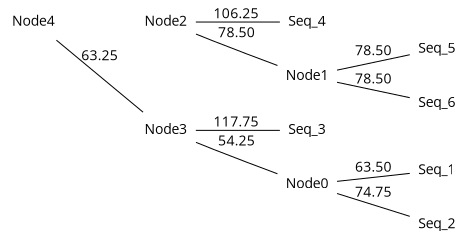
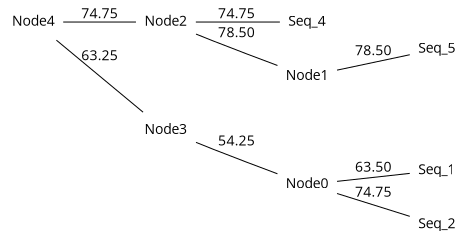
edge "Node2" -- "Seq_4": label "106.25" -> "74.75"
edge "Node4" -- "Node2": added, label "74.75"
node "Seq_6": removed
node "Seq_3": removed
